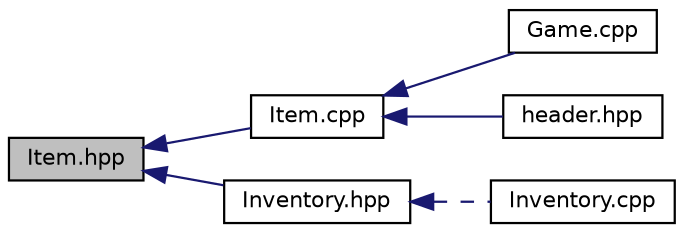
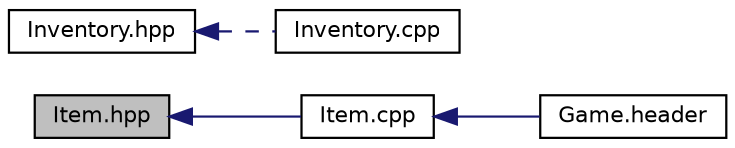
node "Game.cpp": label "Game.cpp" -> "Game.header"
node "header.hpp": removed
edge "Inventory.hpp" -> "Item.hpp": removed
